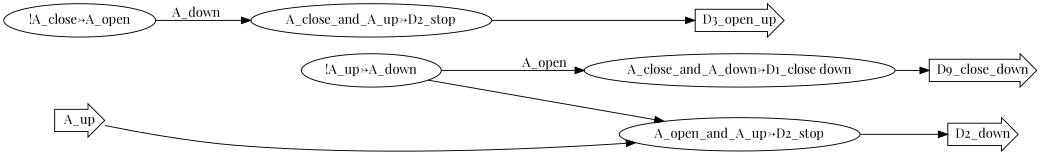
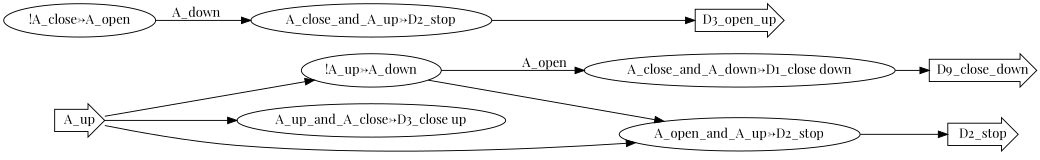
edge "A_up" -> "!A_up->A_down": added
node "A_up_and_A_close->D3_close up": added
node "D2_down": label "D2_down" -> "D2_stop"
